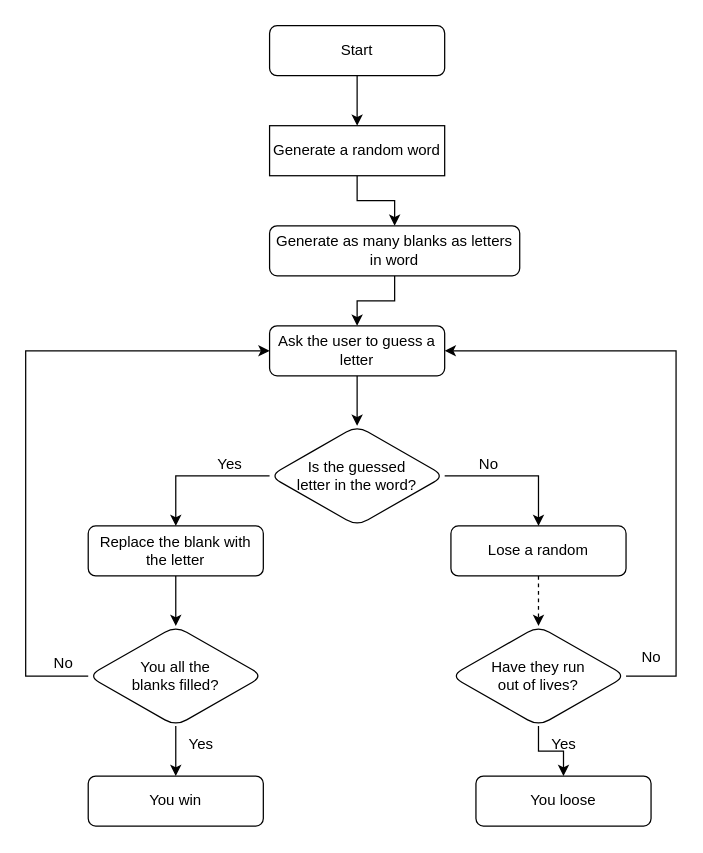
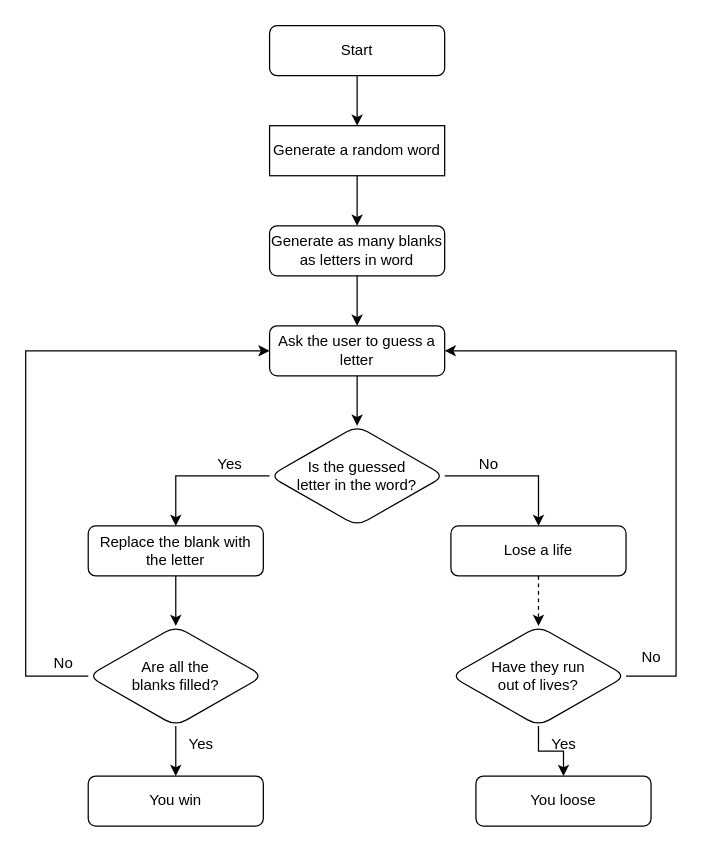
node "Generate as many blanks as letters in word": size 250x50 -> 175x50
node "Lose a random": label "Lose a random" -> "Lose a life"
node "You all the blanks filled?": label "You all the blanks filled?" -> "Are all the blanks filled?"
